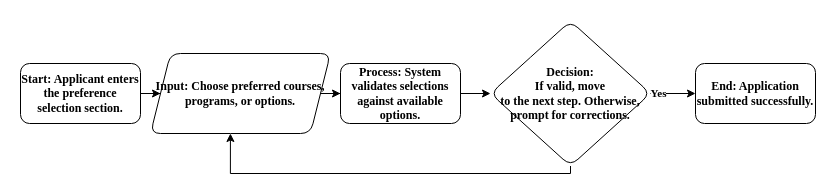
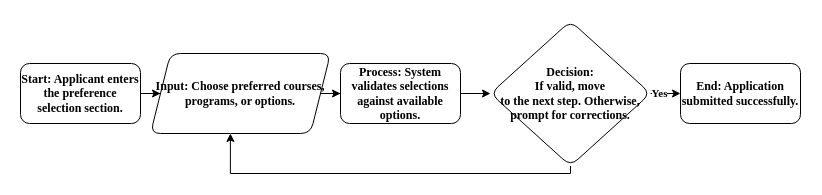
node "End: Application submitted successfully.": moved (756, 94) -> (741, 94)
